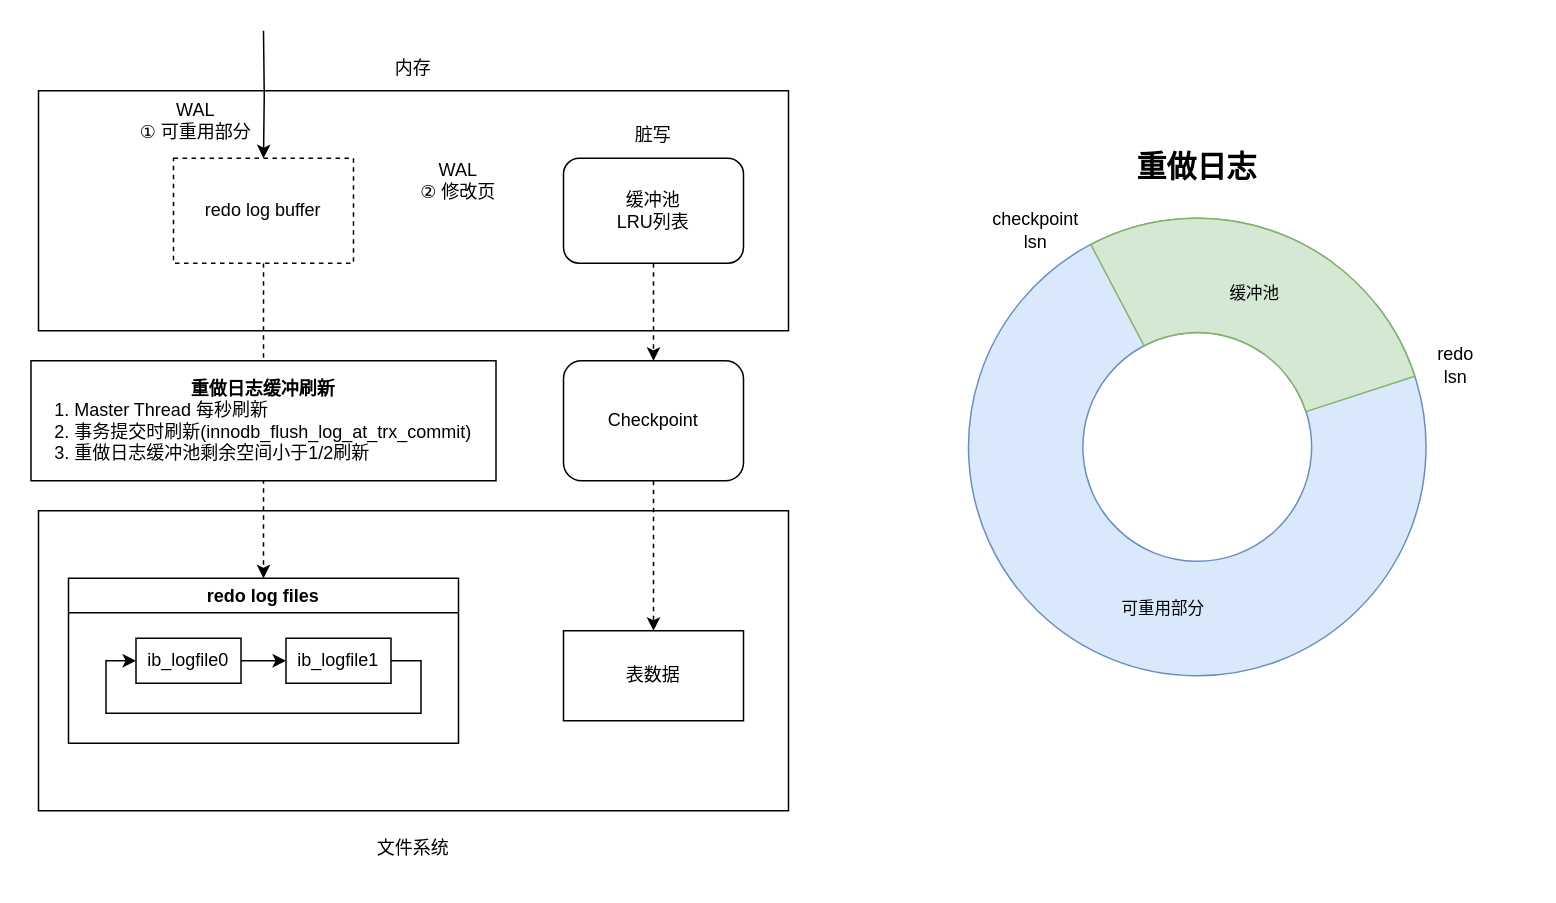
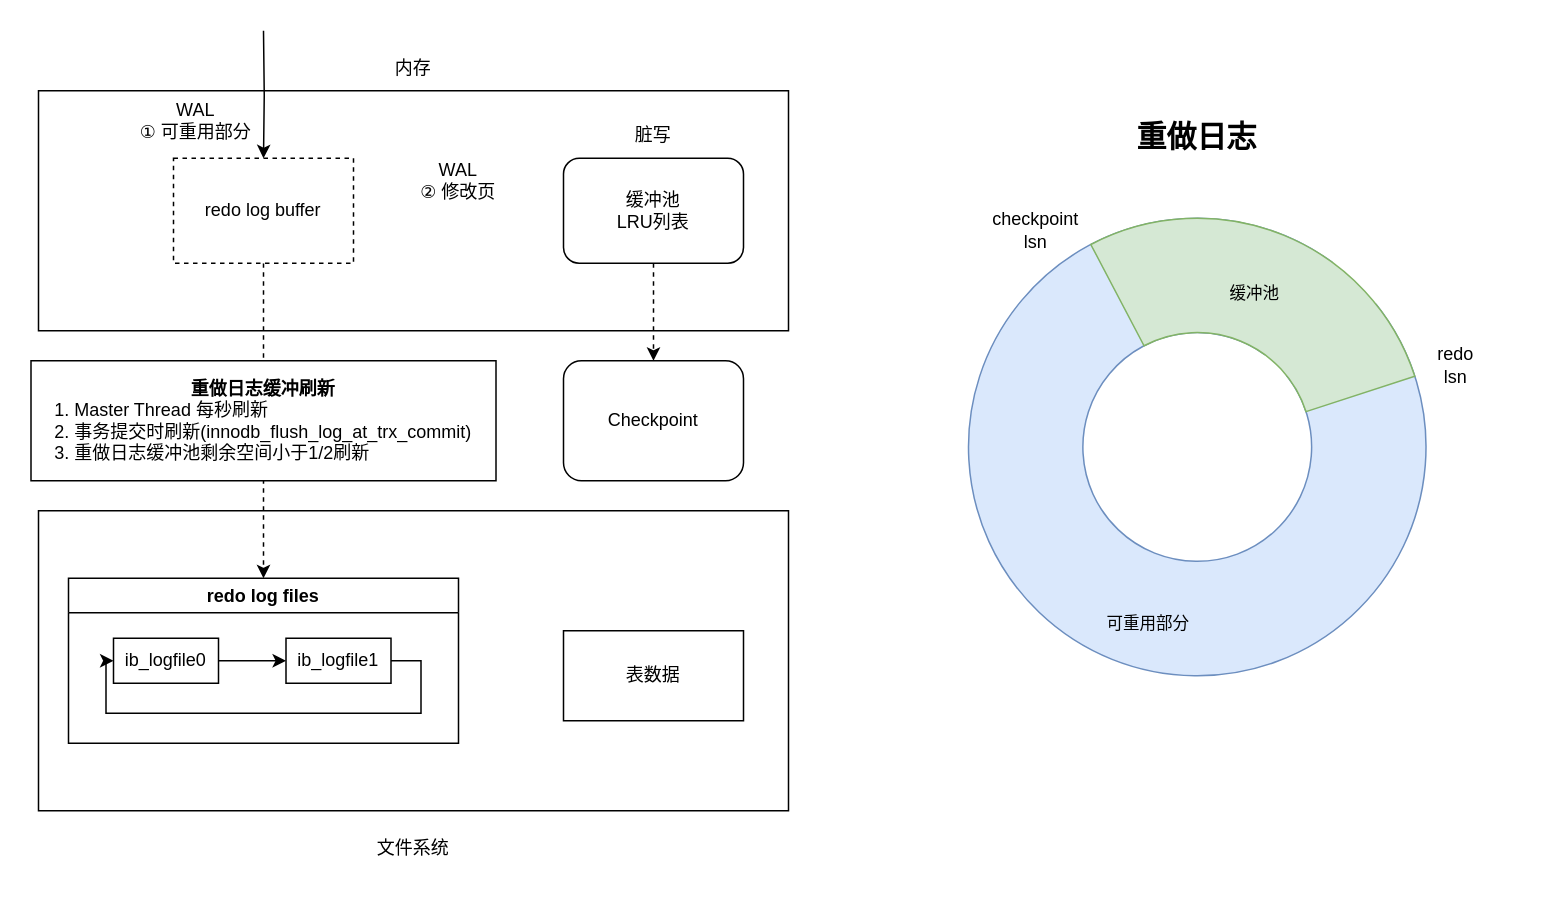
node "重做日志": moved (1197, 166) -> (1197, 136)
edge "Checkpoint" -> "表数据": removed
node "可重用部分": moved (1163, 608) -> (1148, 623)
node "ib_logfile0": moved (188, 661) -> (166, 661)
